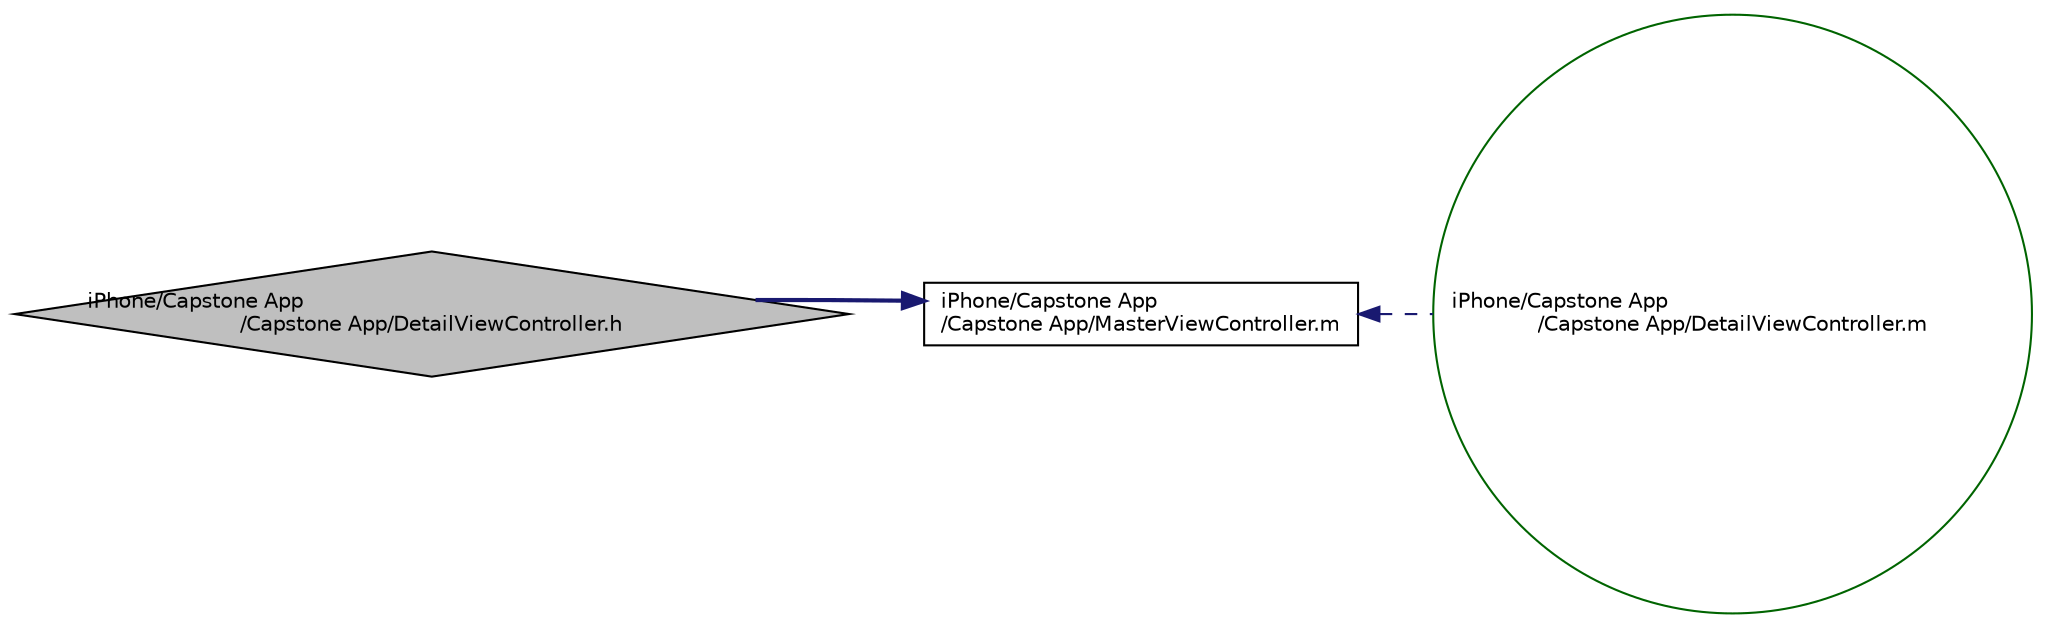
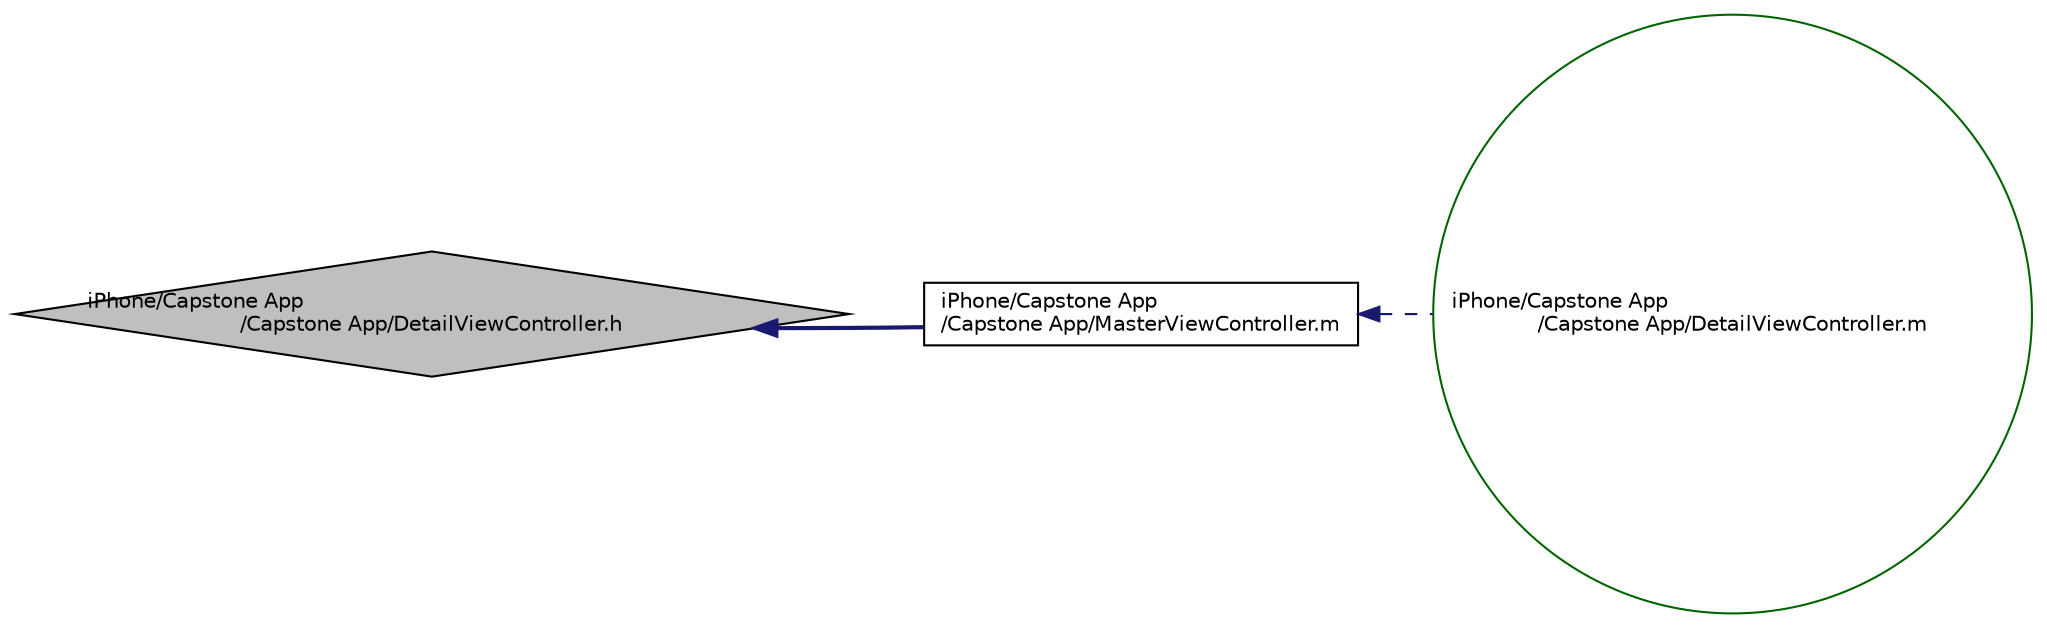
edge "iPhone/Capstone App /Capstone App/DetailViewController.h" -> "iPhone/Capstone App /Capstone App/MasterViewController.m": reversed
